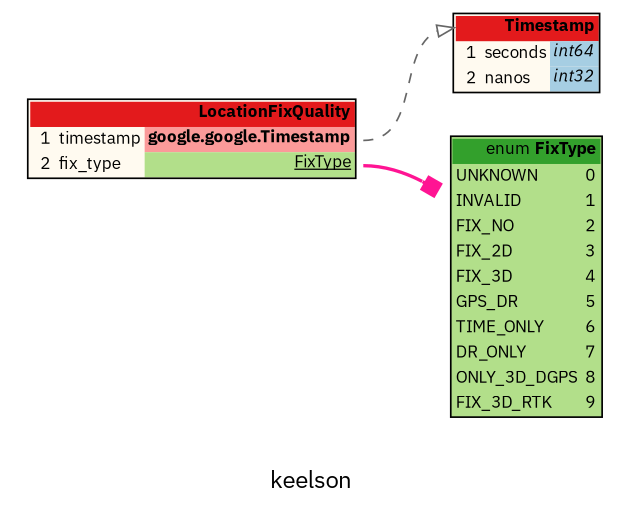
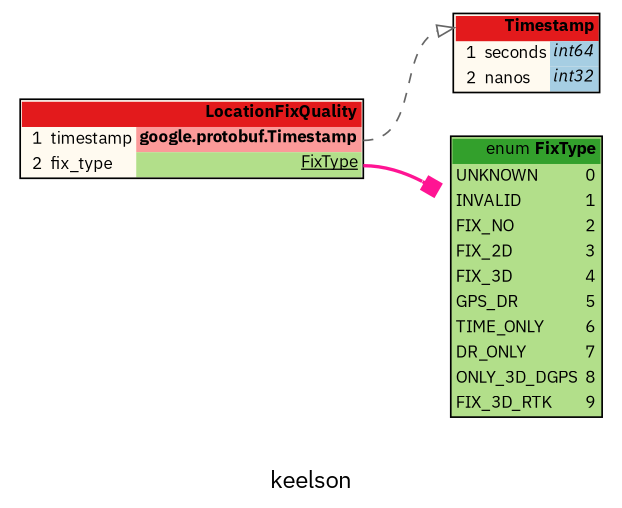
node "LocationFixQuality": text "google.google.Timestamp" -> "google.protobuf.Timestamp"
